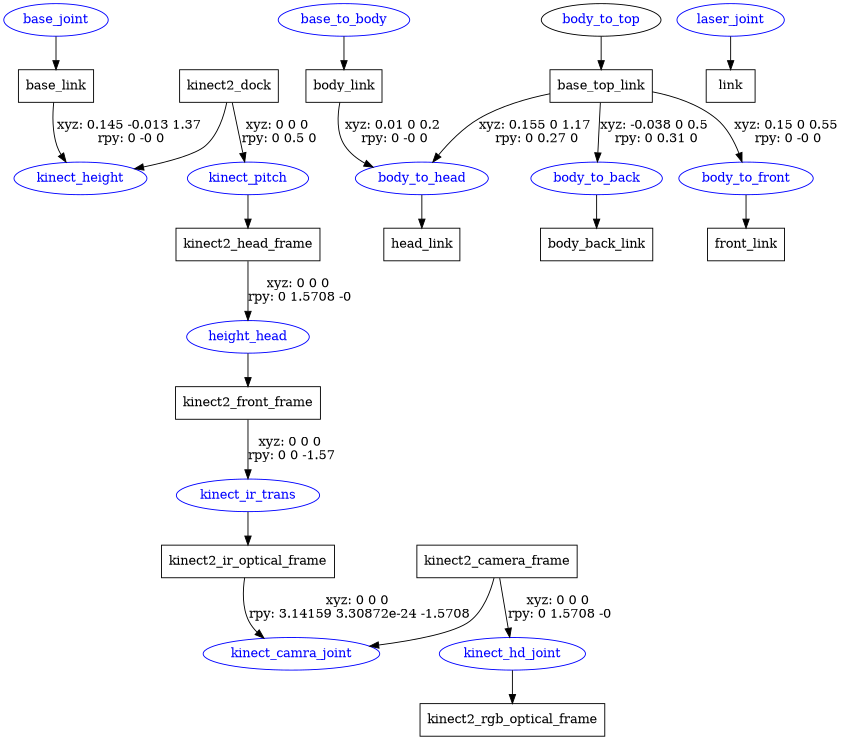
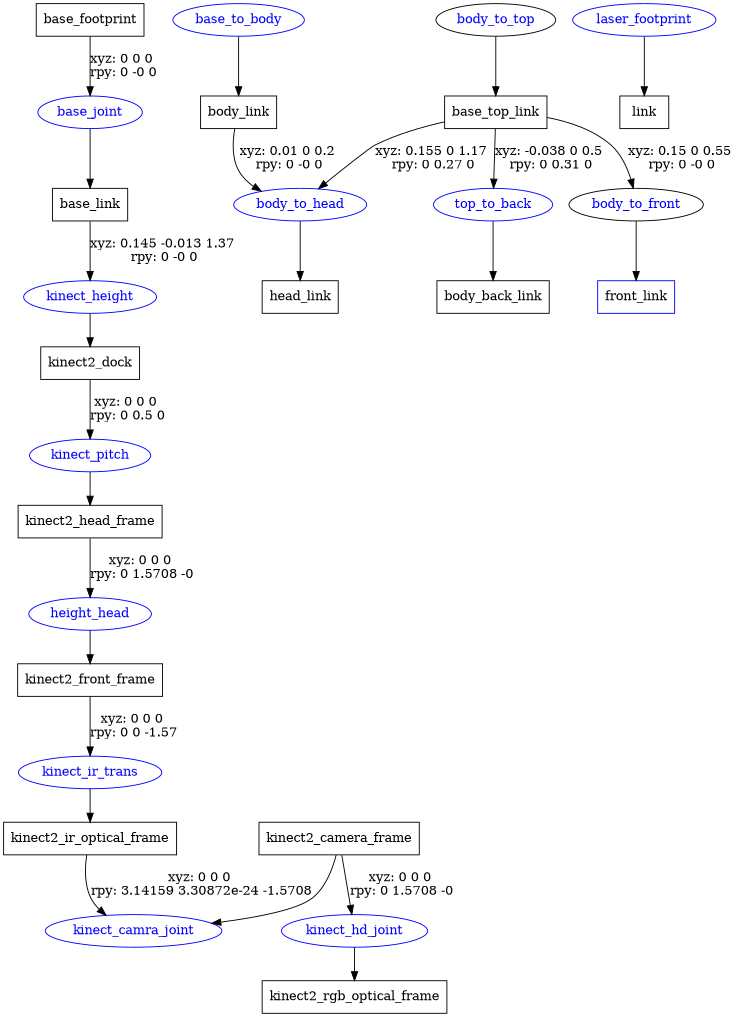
node "base_footprint": added
node "laser_joint": label "laser_joint" -> "laser_footprint"
edge "kinect2_dock" -> "kinect_height": reversed
node "body_to_back": label "body_to_back" -> "top_to_back"
node "body_to_front": color blue -> black
node "front_link": color black -> blue
